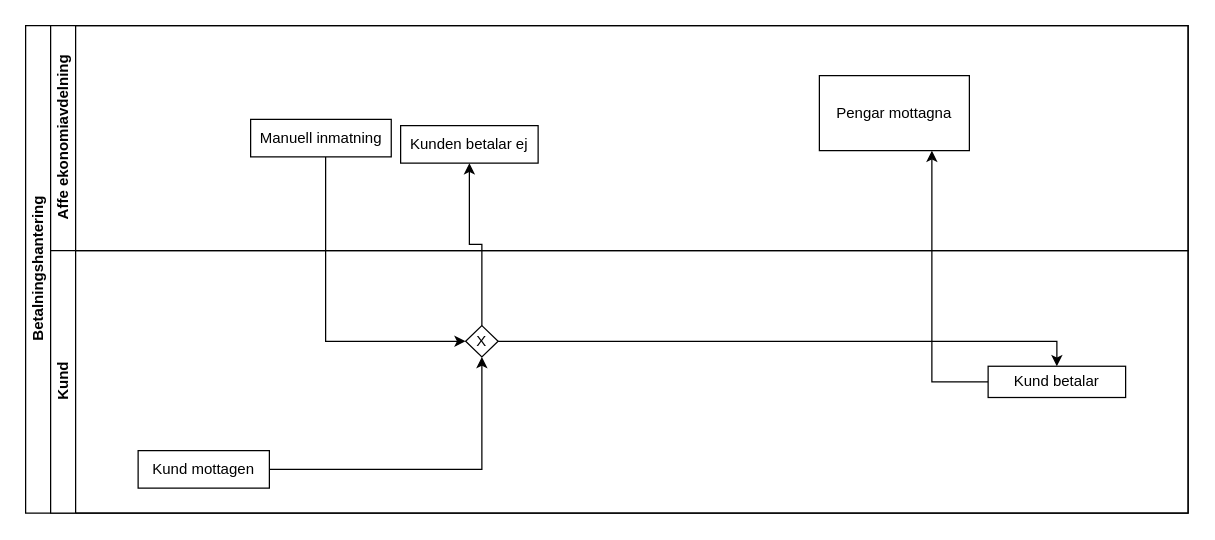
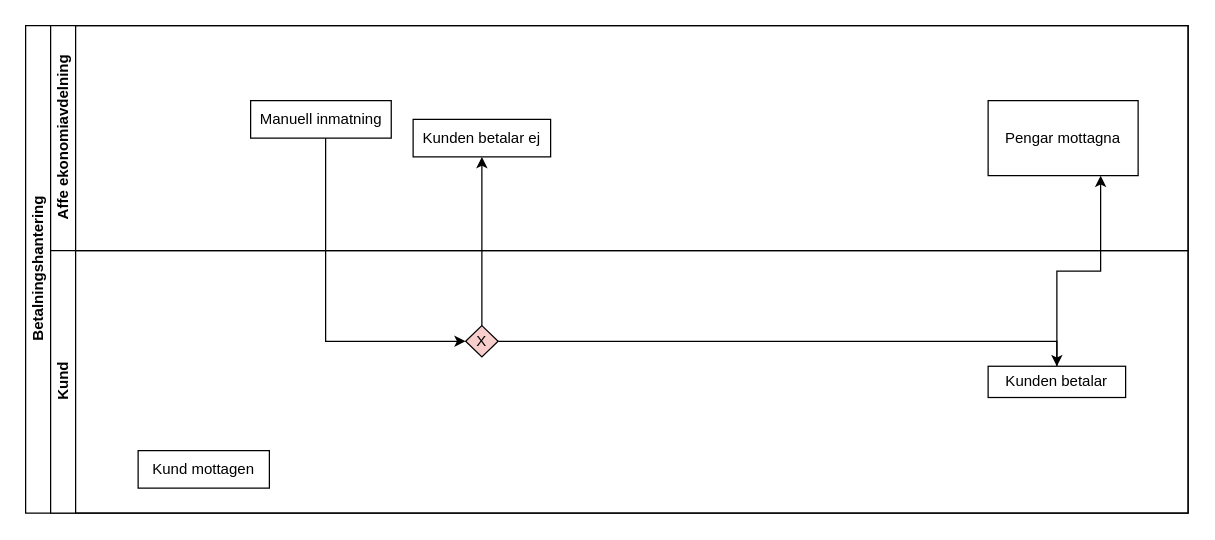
node "Pengar mottagna": moved (894, 113) -> (1063, 138)
node "Manuell inmatning": moved (321, 138) -> (321, 119)
node "Kunden betalar ej": moved (469, 144) -> (482, 138)
node "X": fillcolor #ffffff -> #f8cecc
node "Kund betalar": label "Kund betalar" -> "Kunden betalar"
edge "Kund mottagen" -> "X": removed
